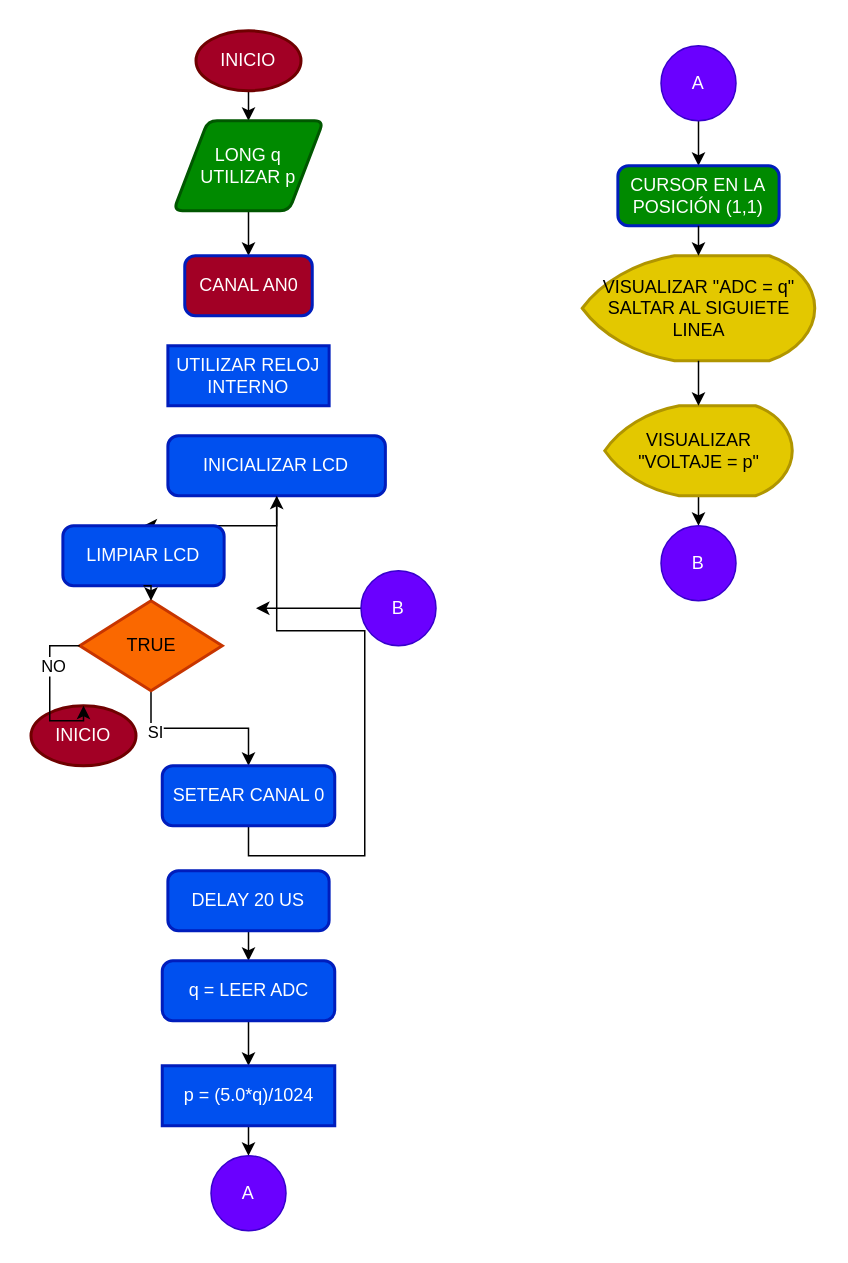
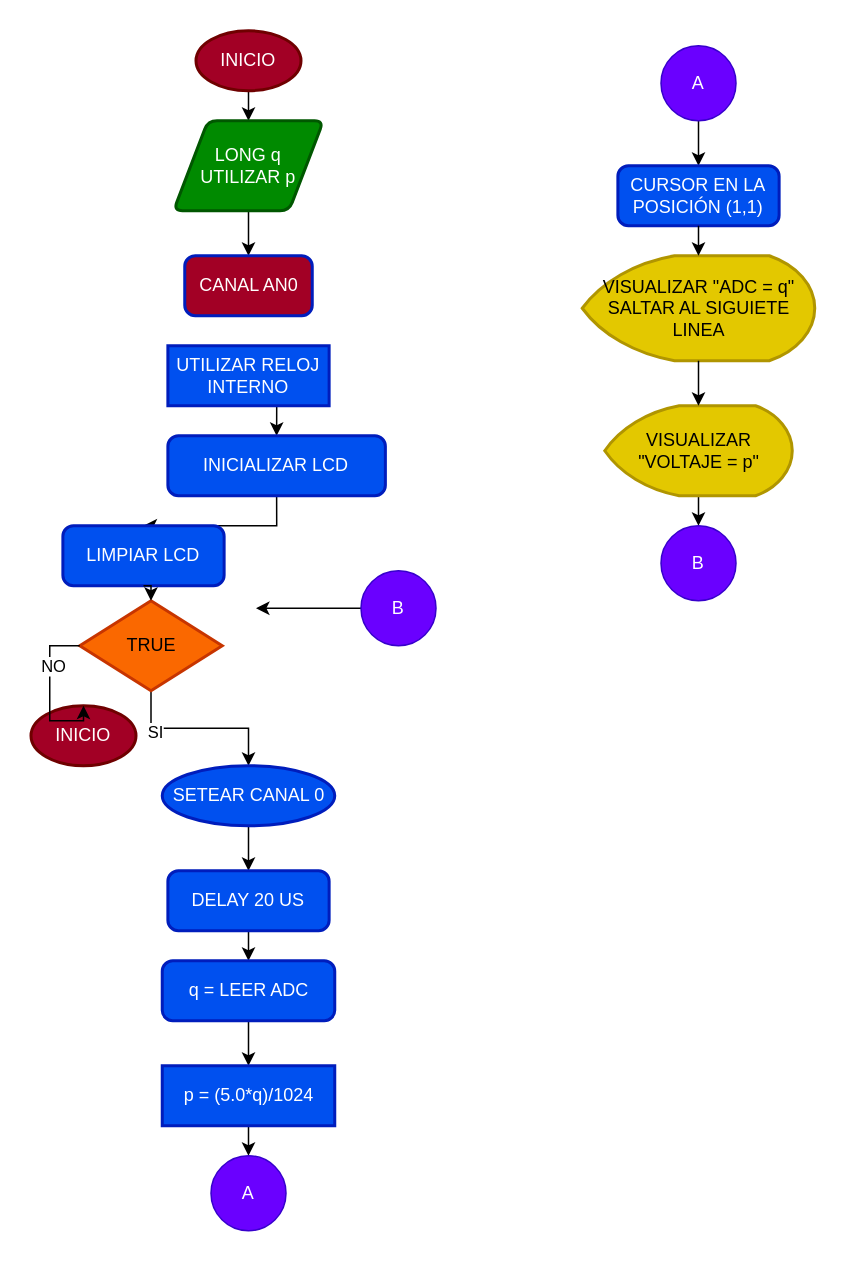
node "CURSOR EN LA POSICIÓN (1,1)": fillcolor #008a00 -> #0050ef
edge "UTILIZAR RELOJ INTERNO" -> "INICIALIZAR LCD": added
edge "SETEAR CANAL 0" -> "INICIALIZAR LCD": now "SETEAR CANAL 0" -> "DELAY 20 US"
node "SETEAR CANAL 0": shape rounded rectangle -> ellipse
